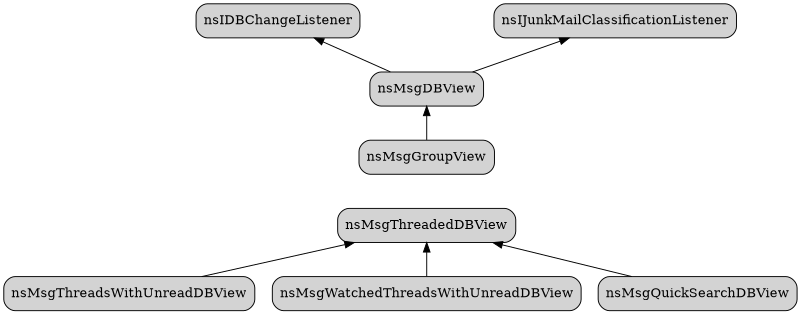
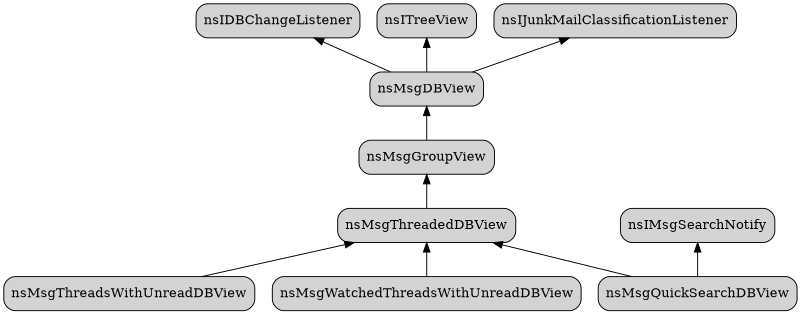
node "nsITreeView": added
edge "nsMsgThreadedDBView" -> "nsMsgGroupView": added
node "nsIMsgSearchNotify": added
